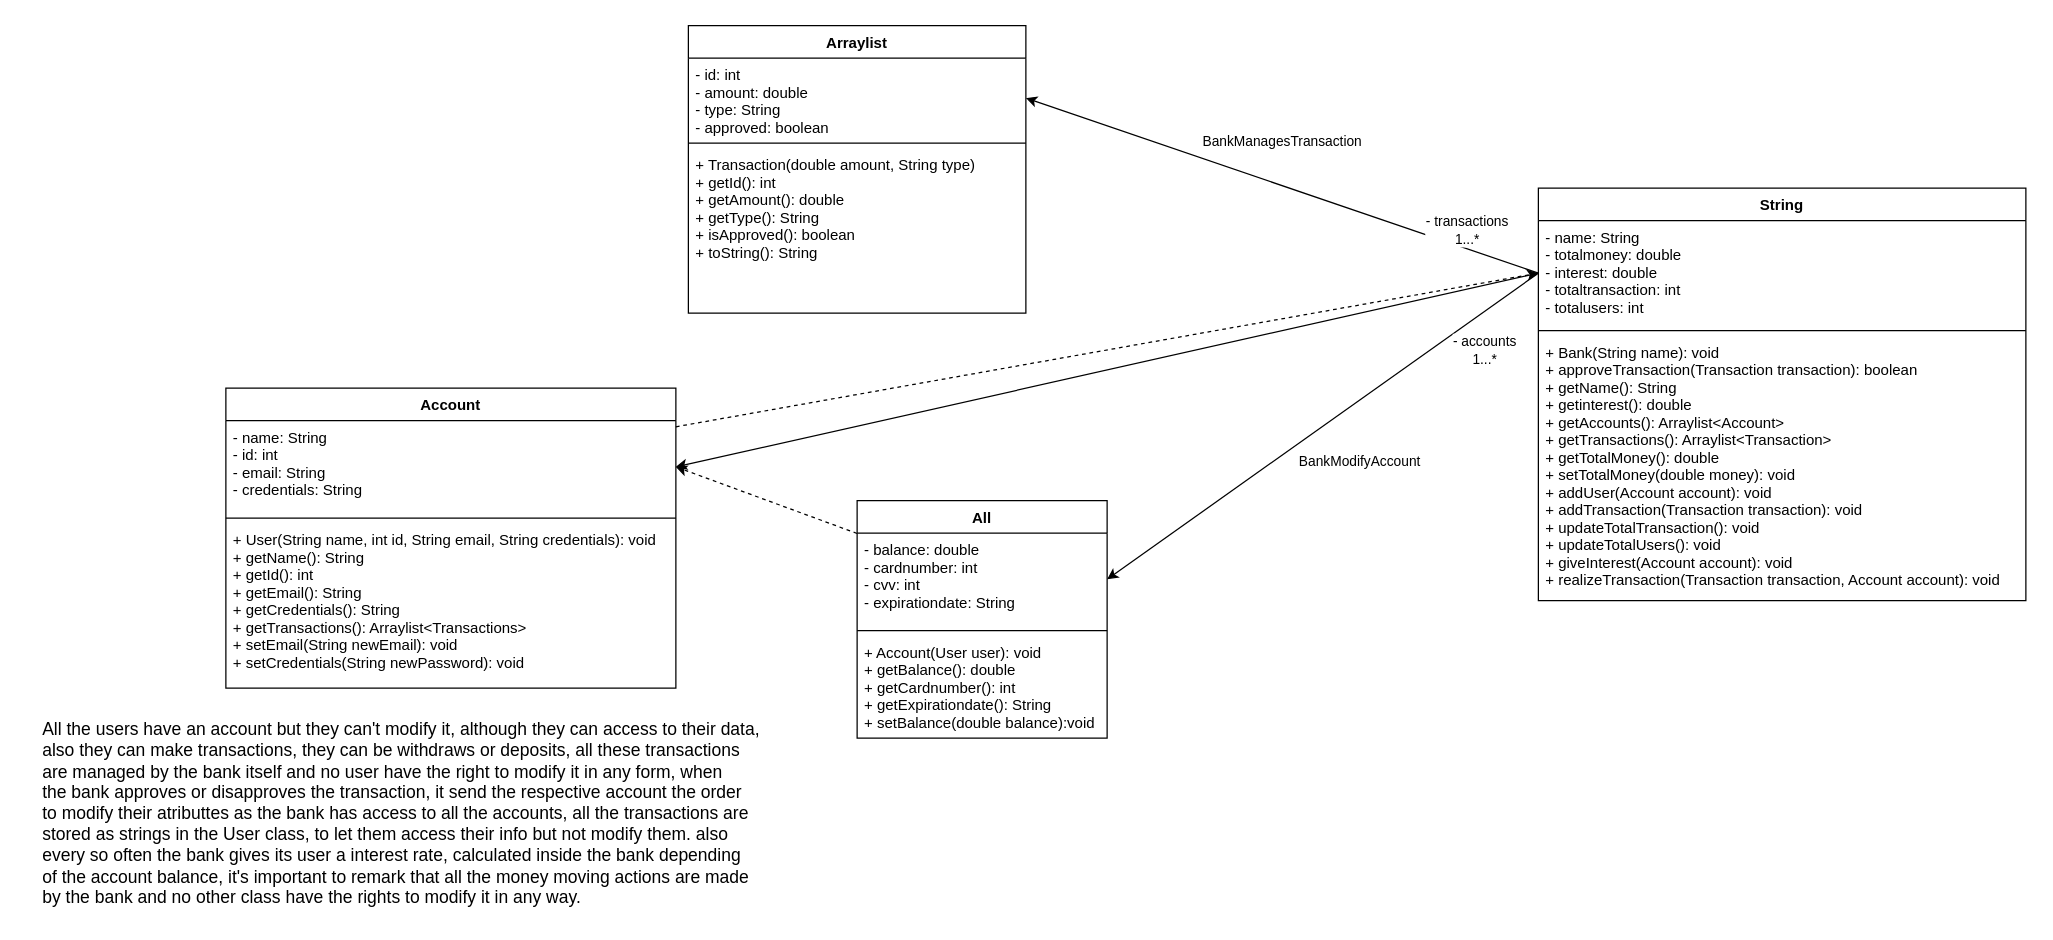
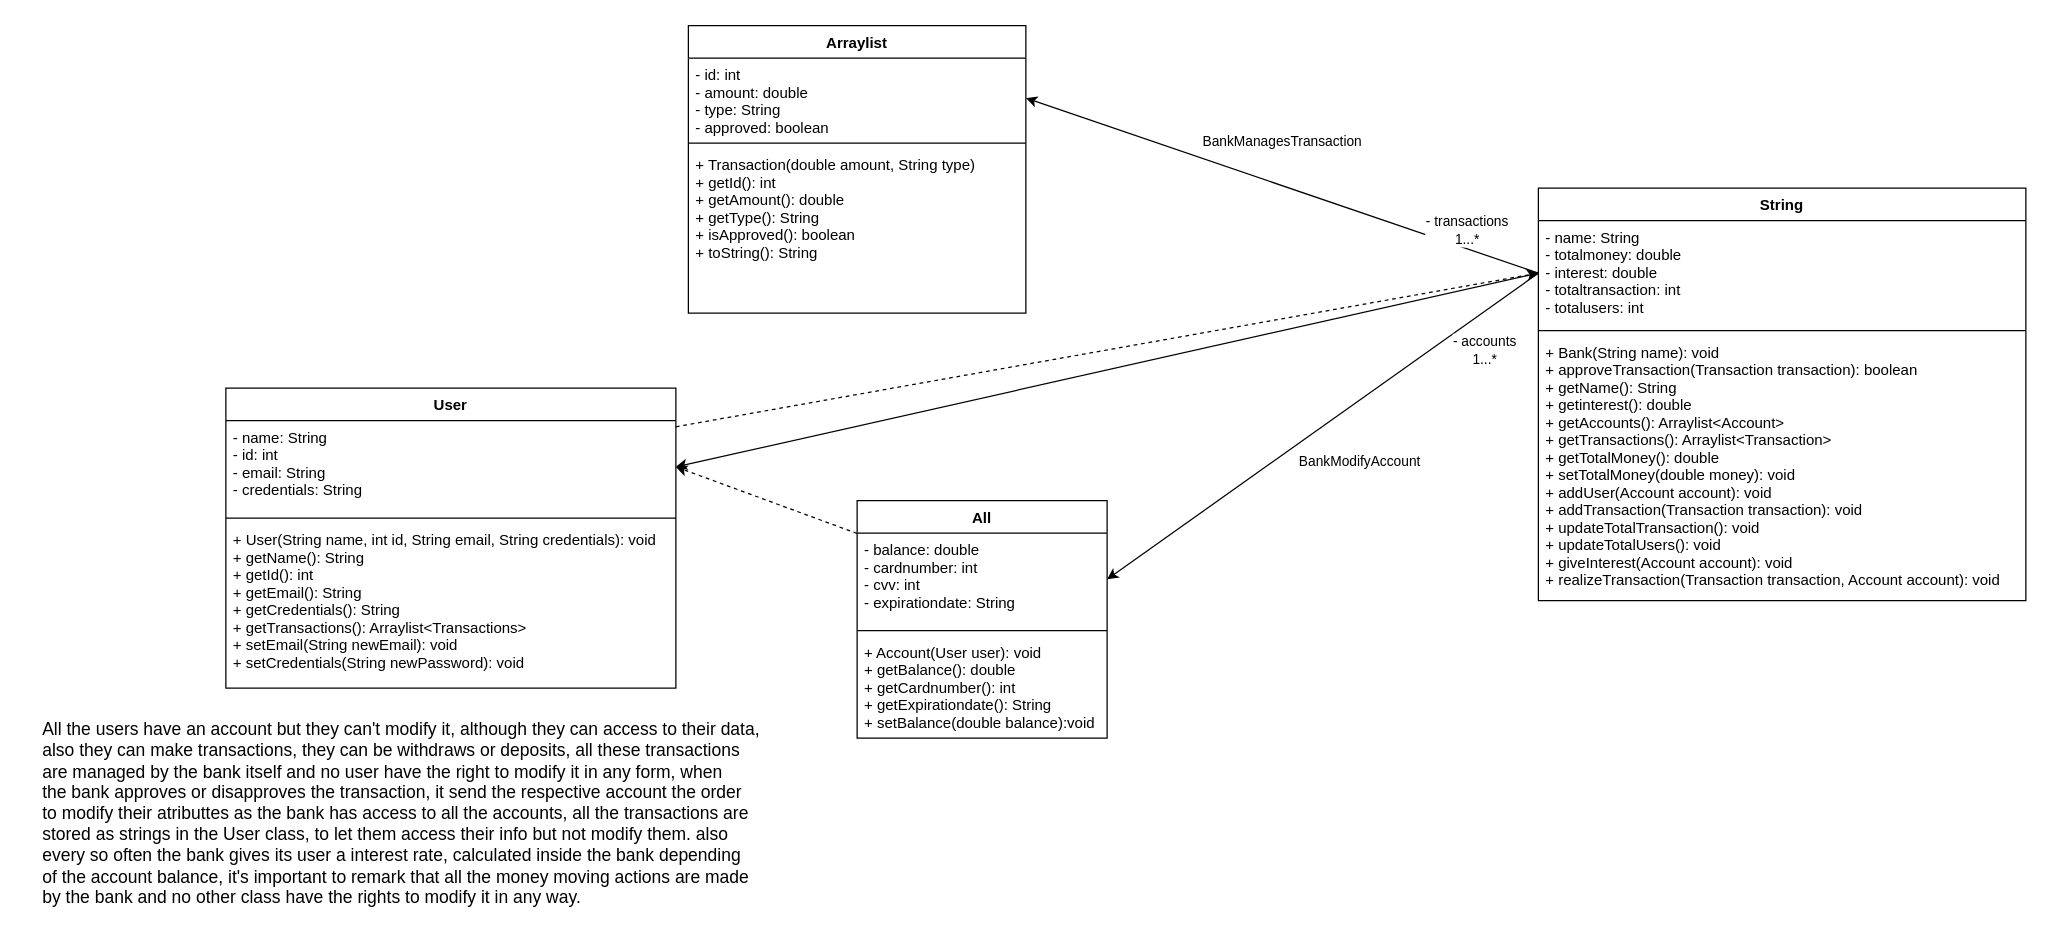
node "Account": label "Account" -> "User"
